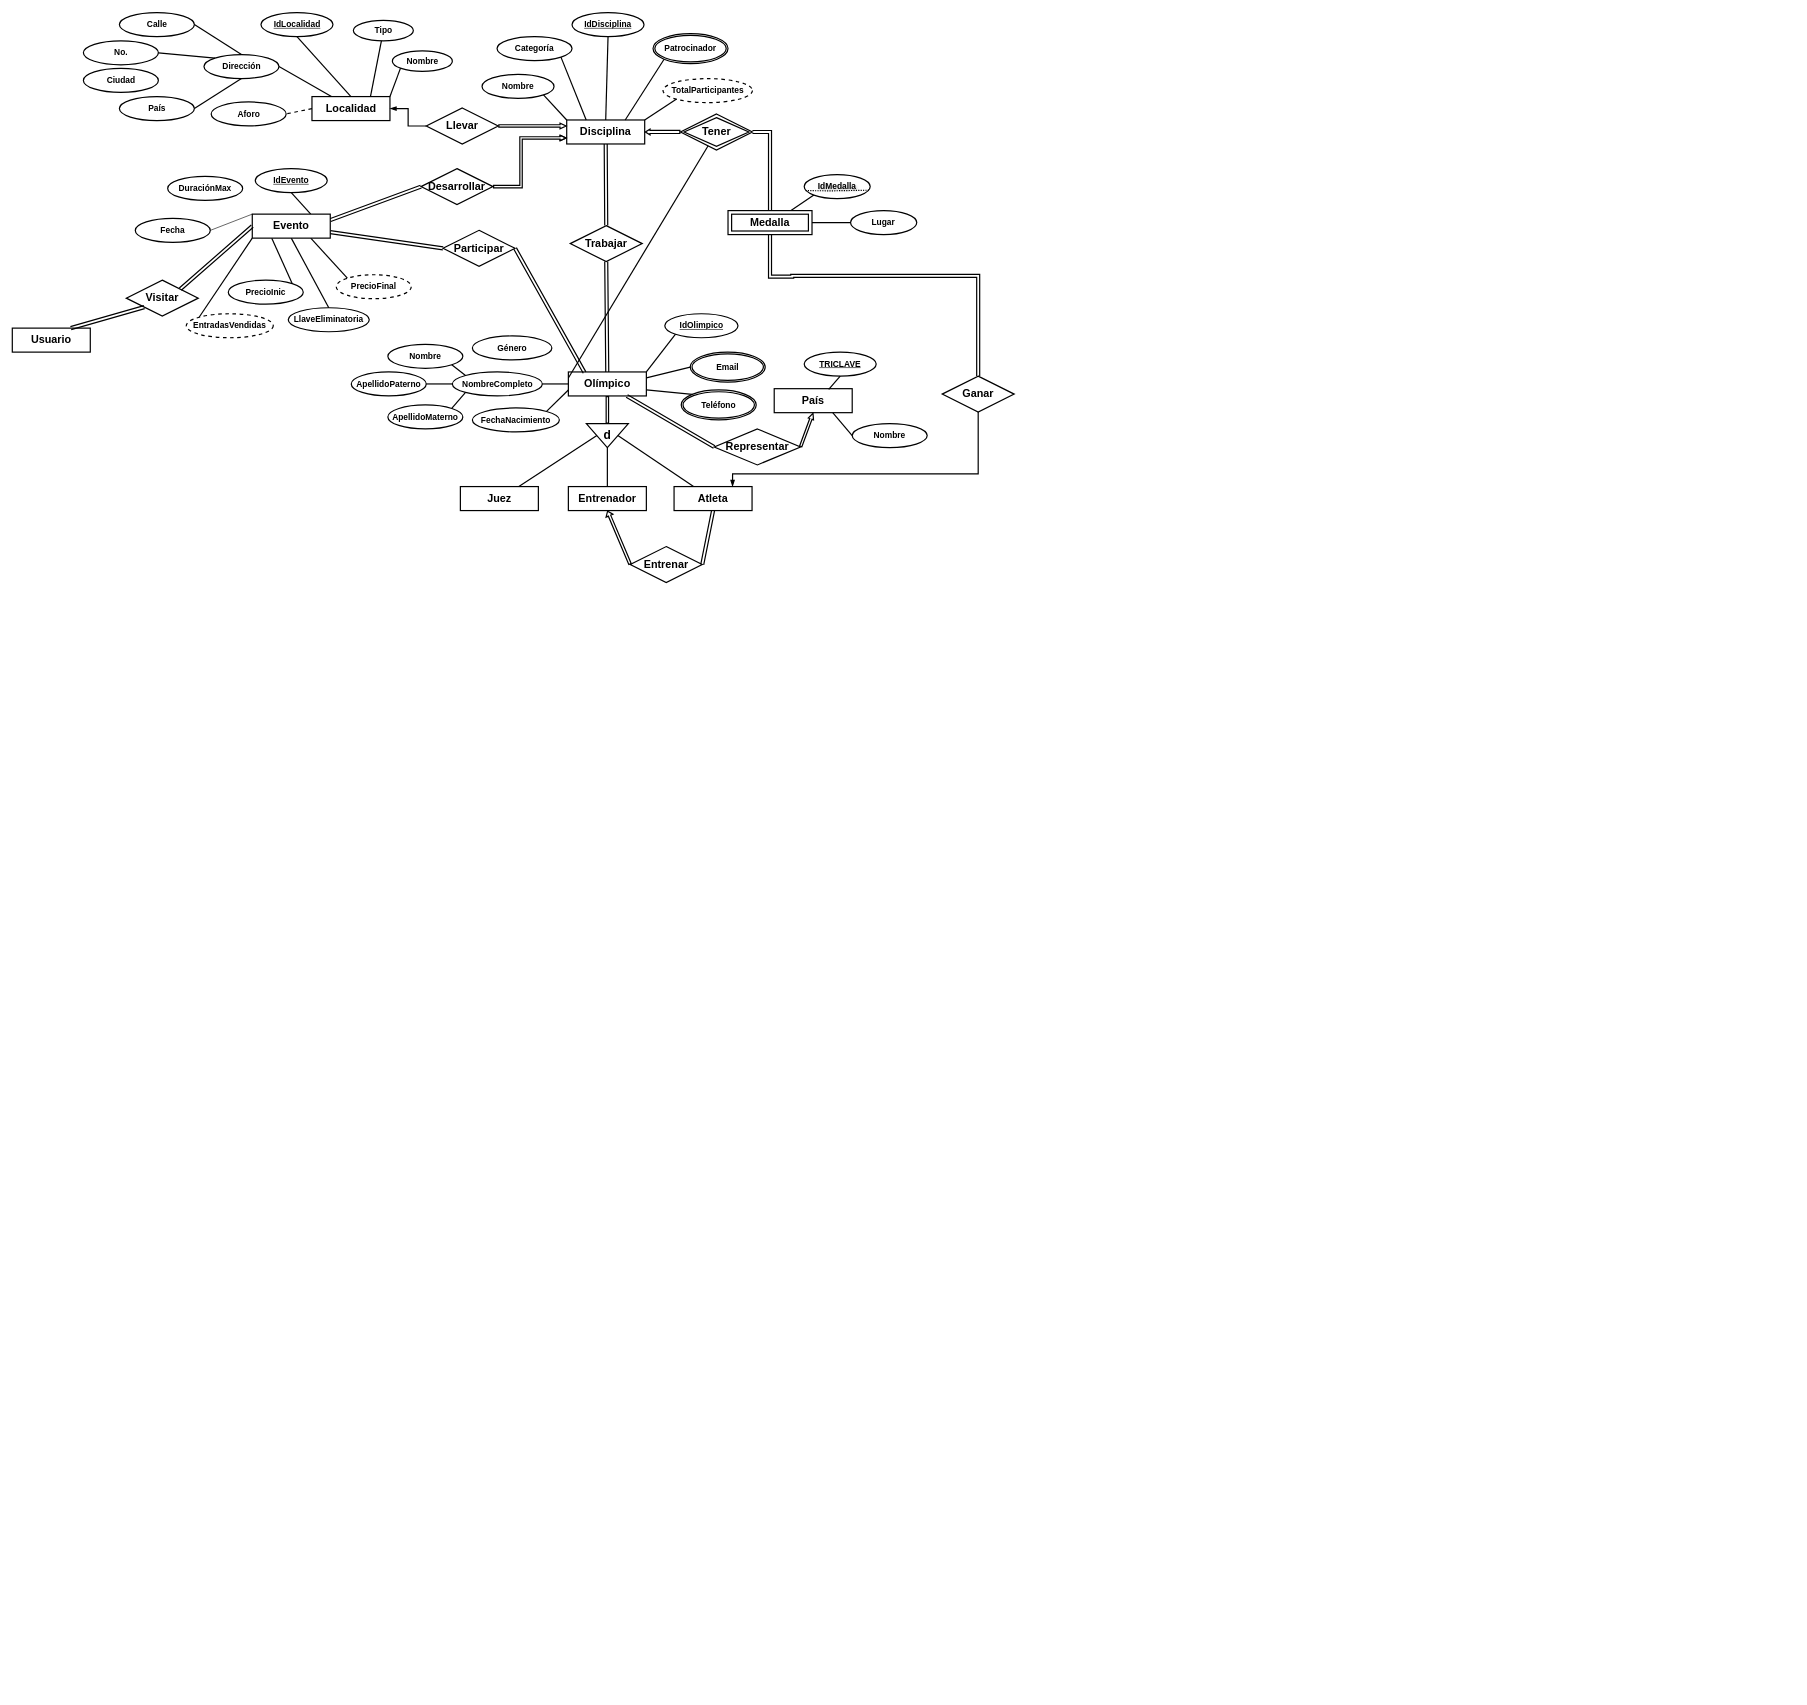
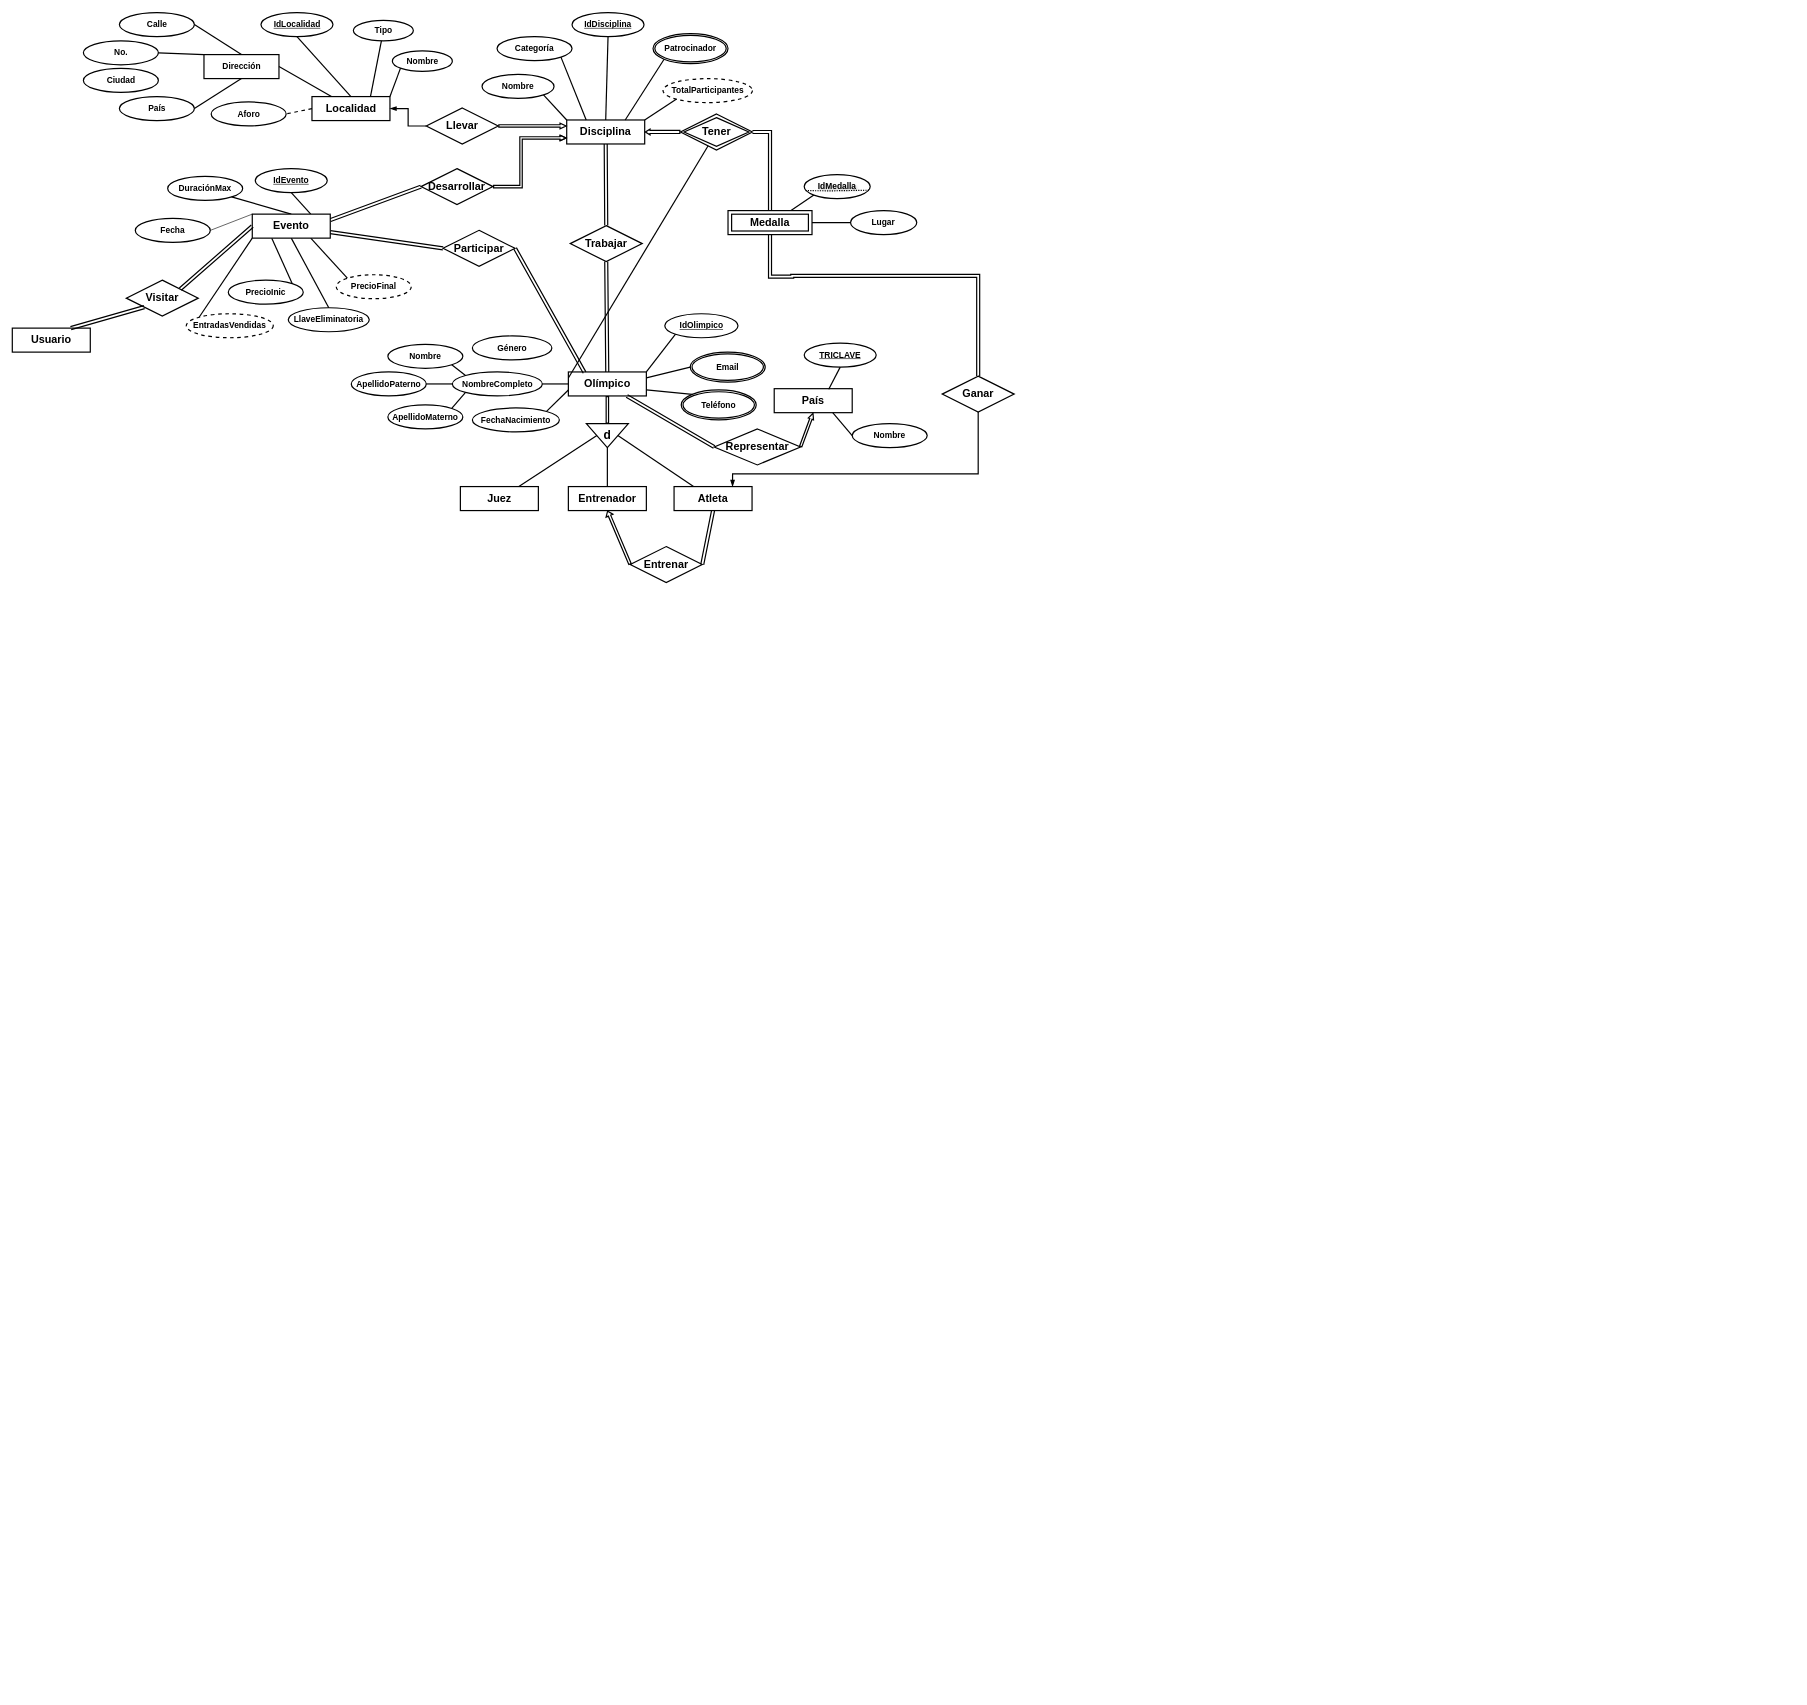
node "Dirección": shape ellipse -> rectangle
edge "DuraciónMax" -- "Evento": added
node "TRICLAVE": moved (840, 364) -> (840, 355)
